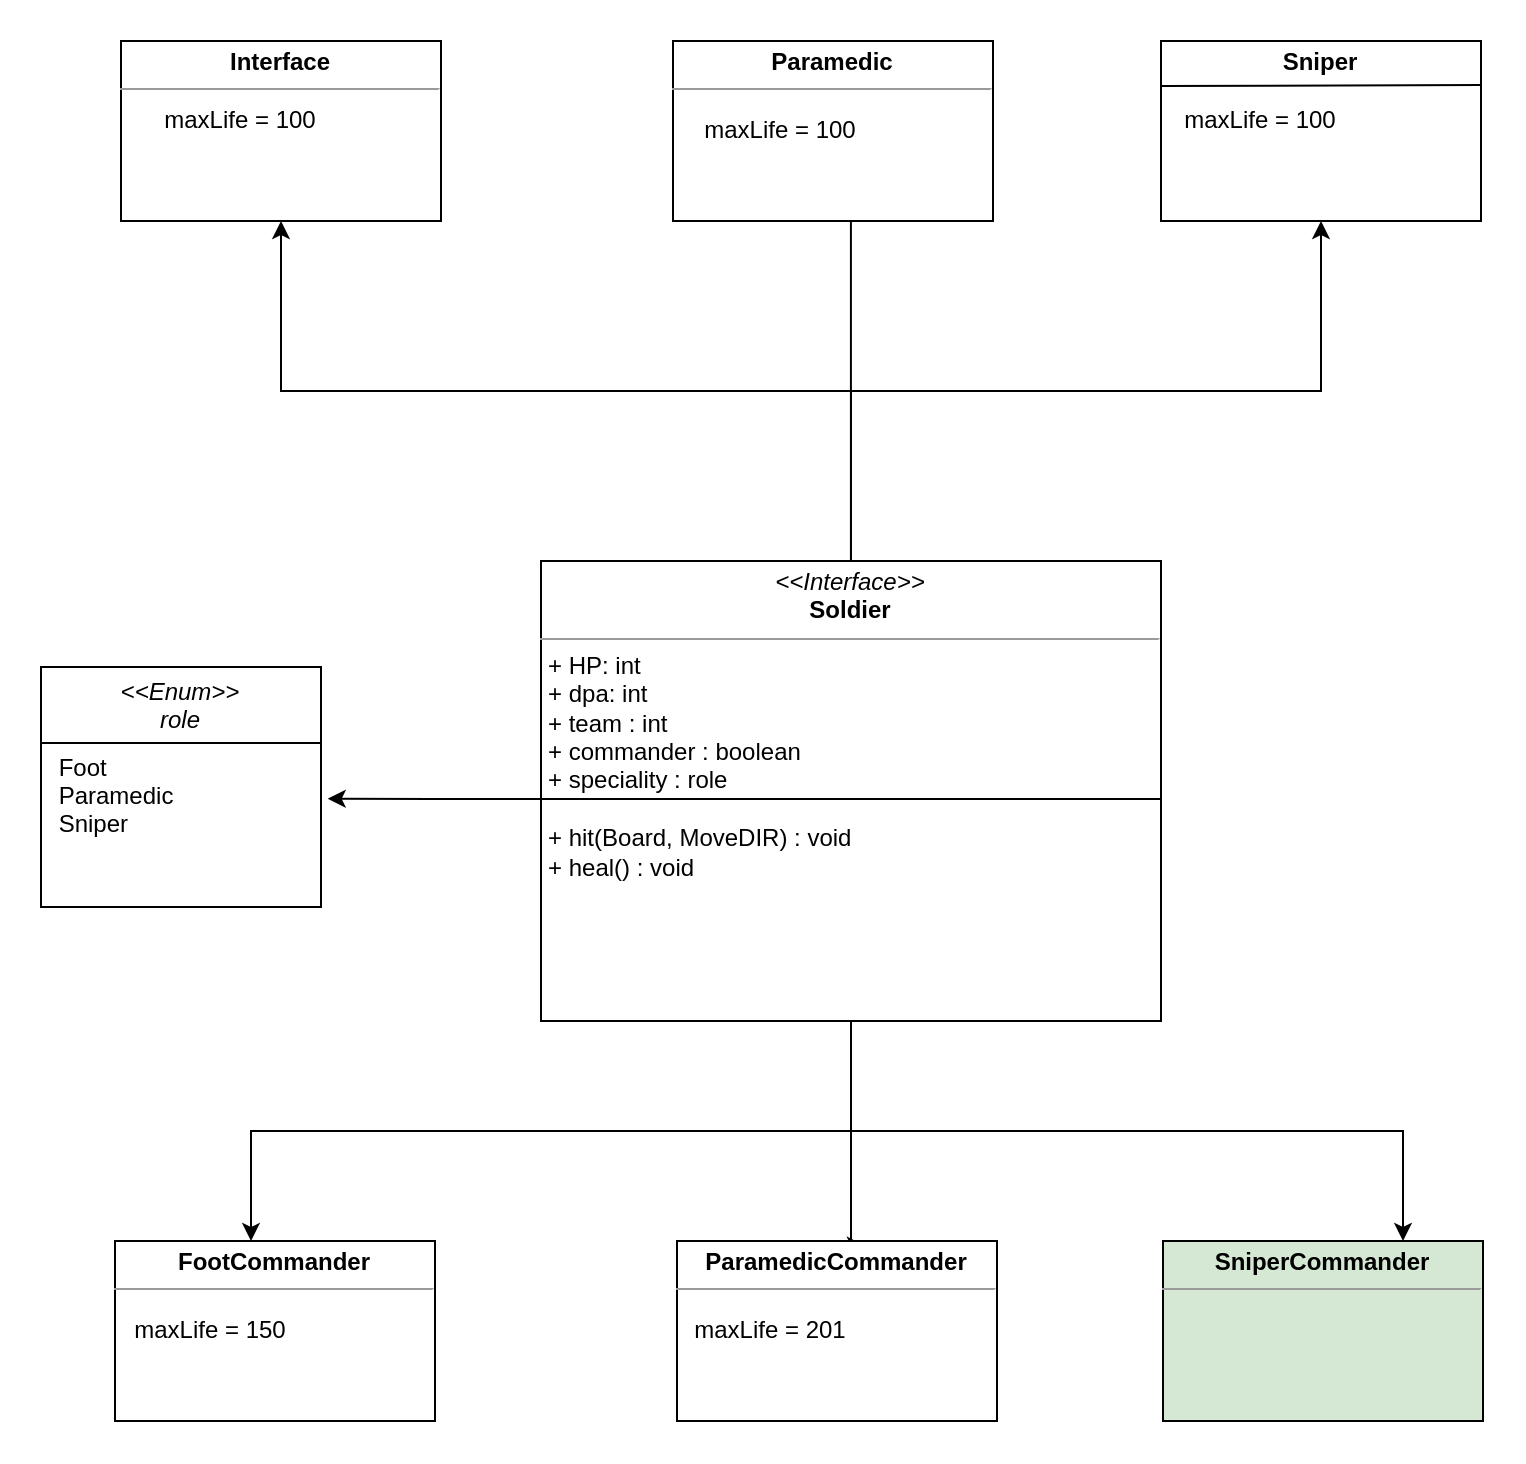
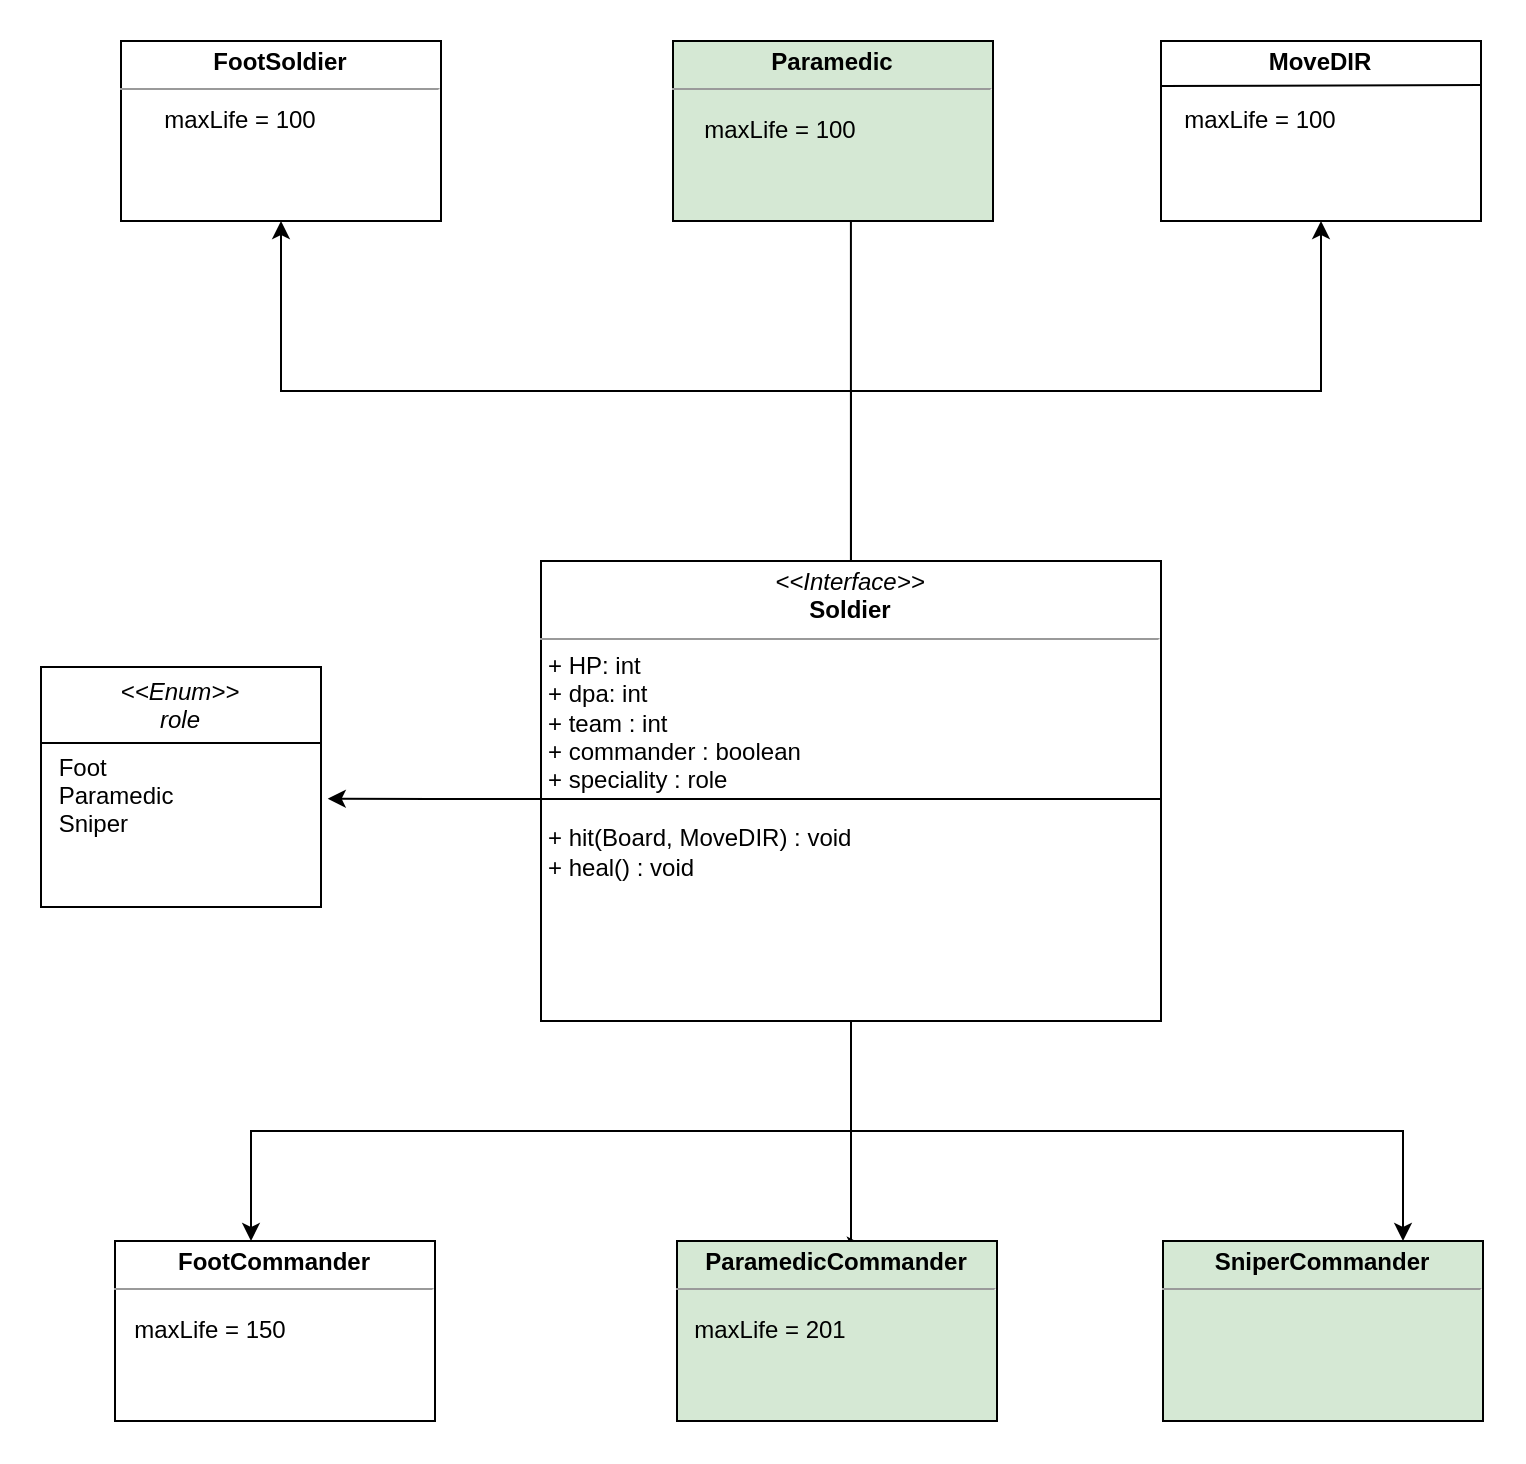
node "Interface": label "Interface" -> "FootSoldier"
node "Sniper": label "Sniper" -> "MoveDIR"
node "Paramedic": fillcolor #ffffff -> #d5e8d4
node "ParamedicCommander": fillcolor #ffffff -> #d5e8d4
